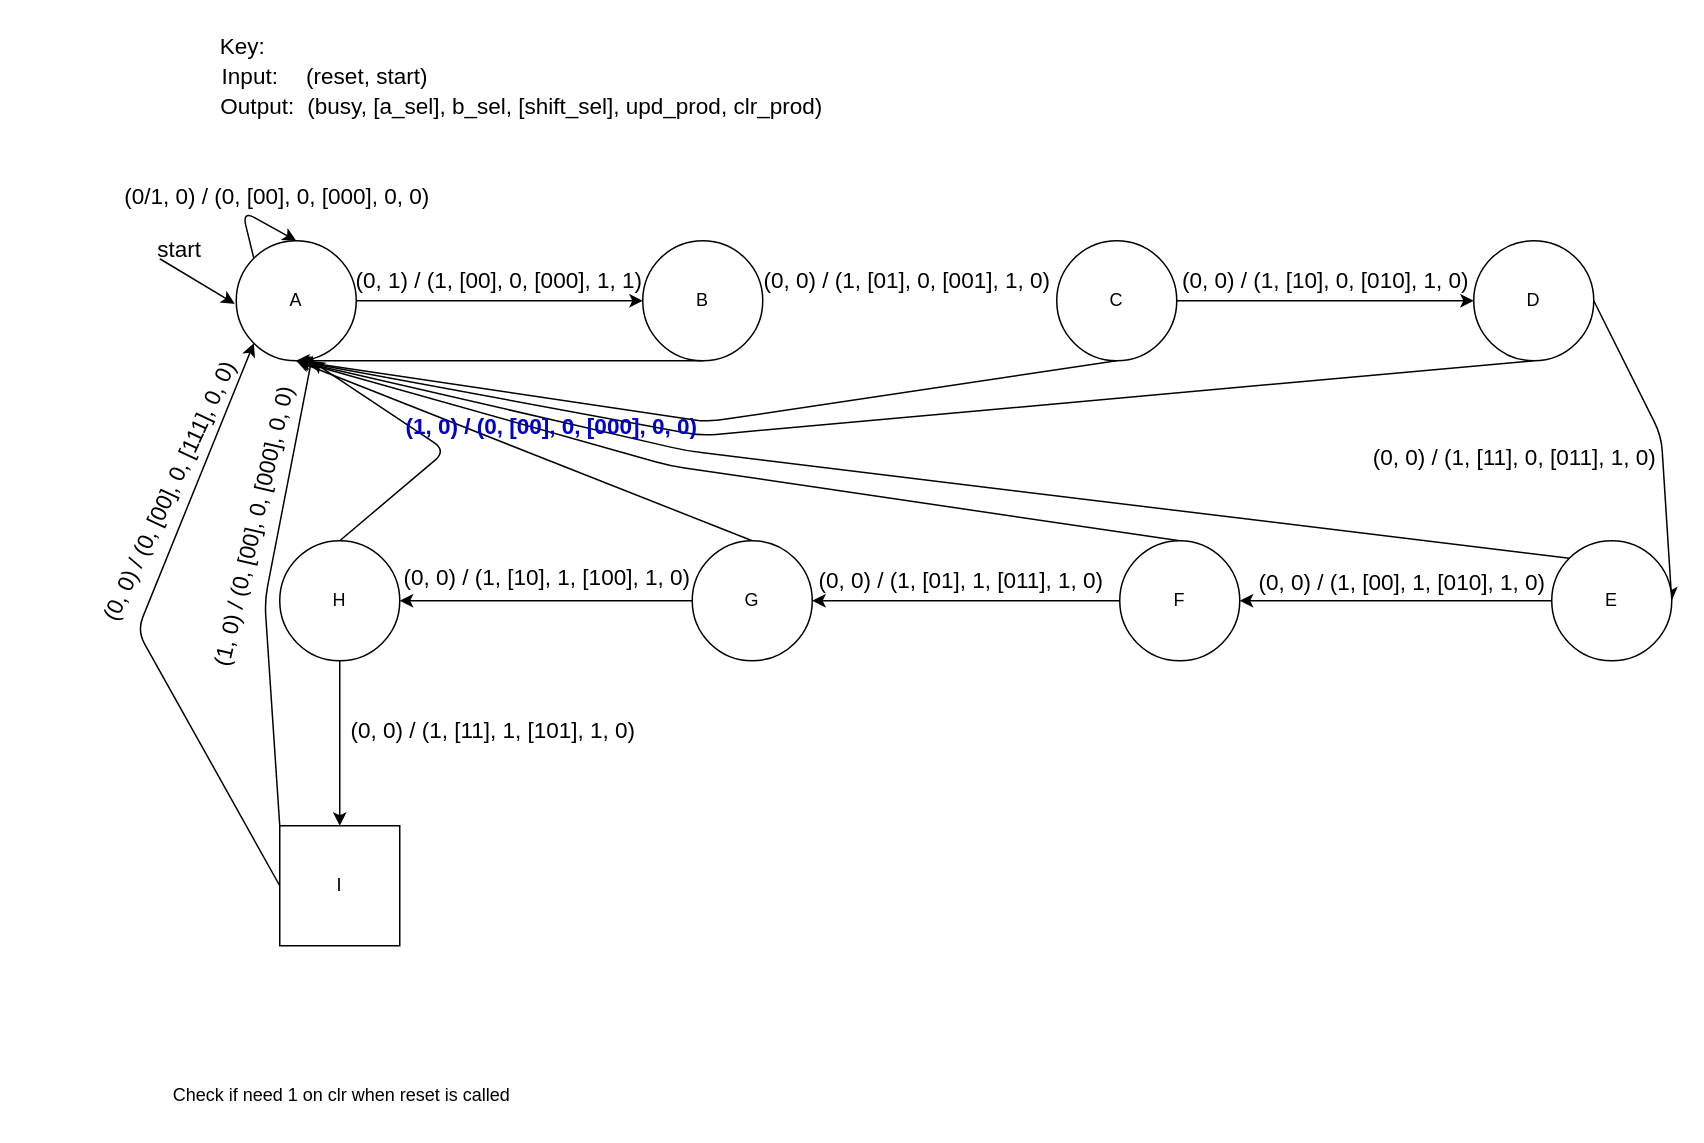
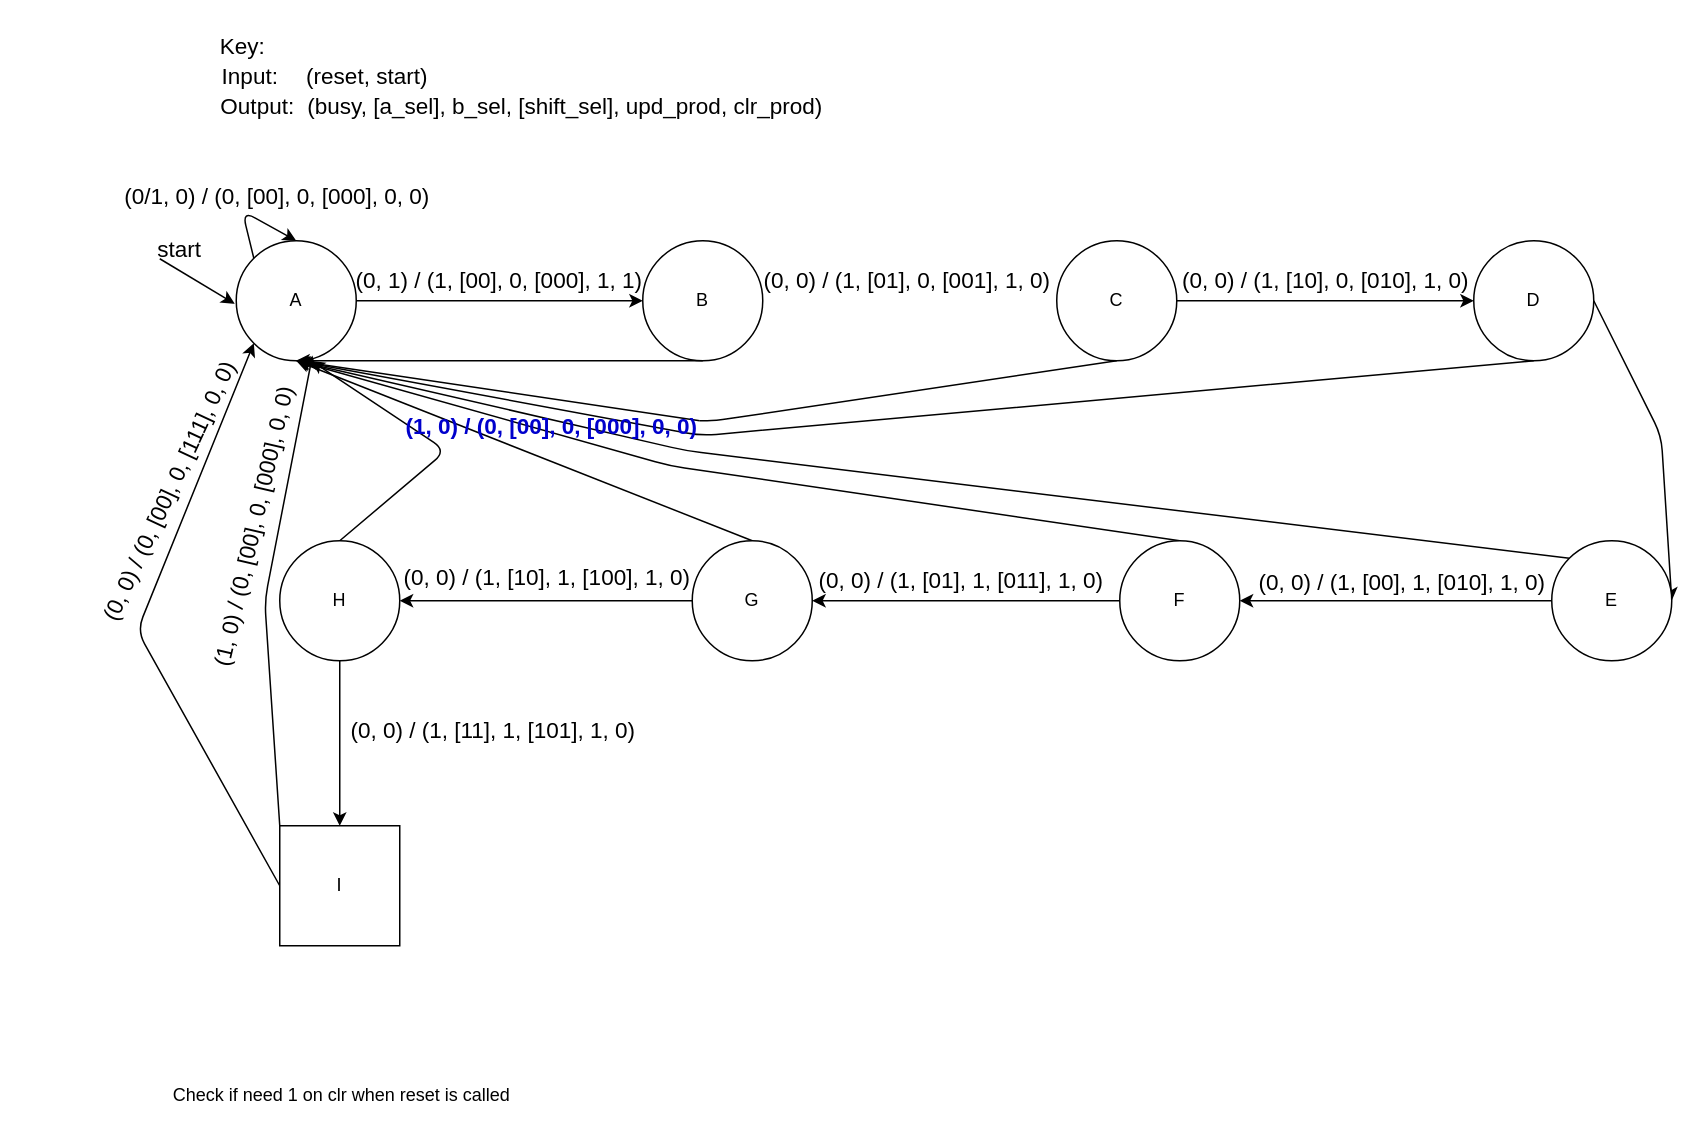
node "(0, 0) / (1, [11], 0, [011], 1, 0)": removed
